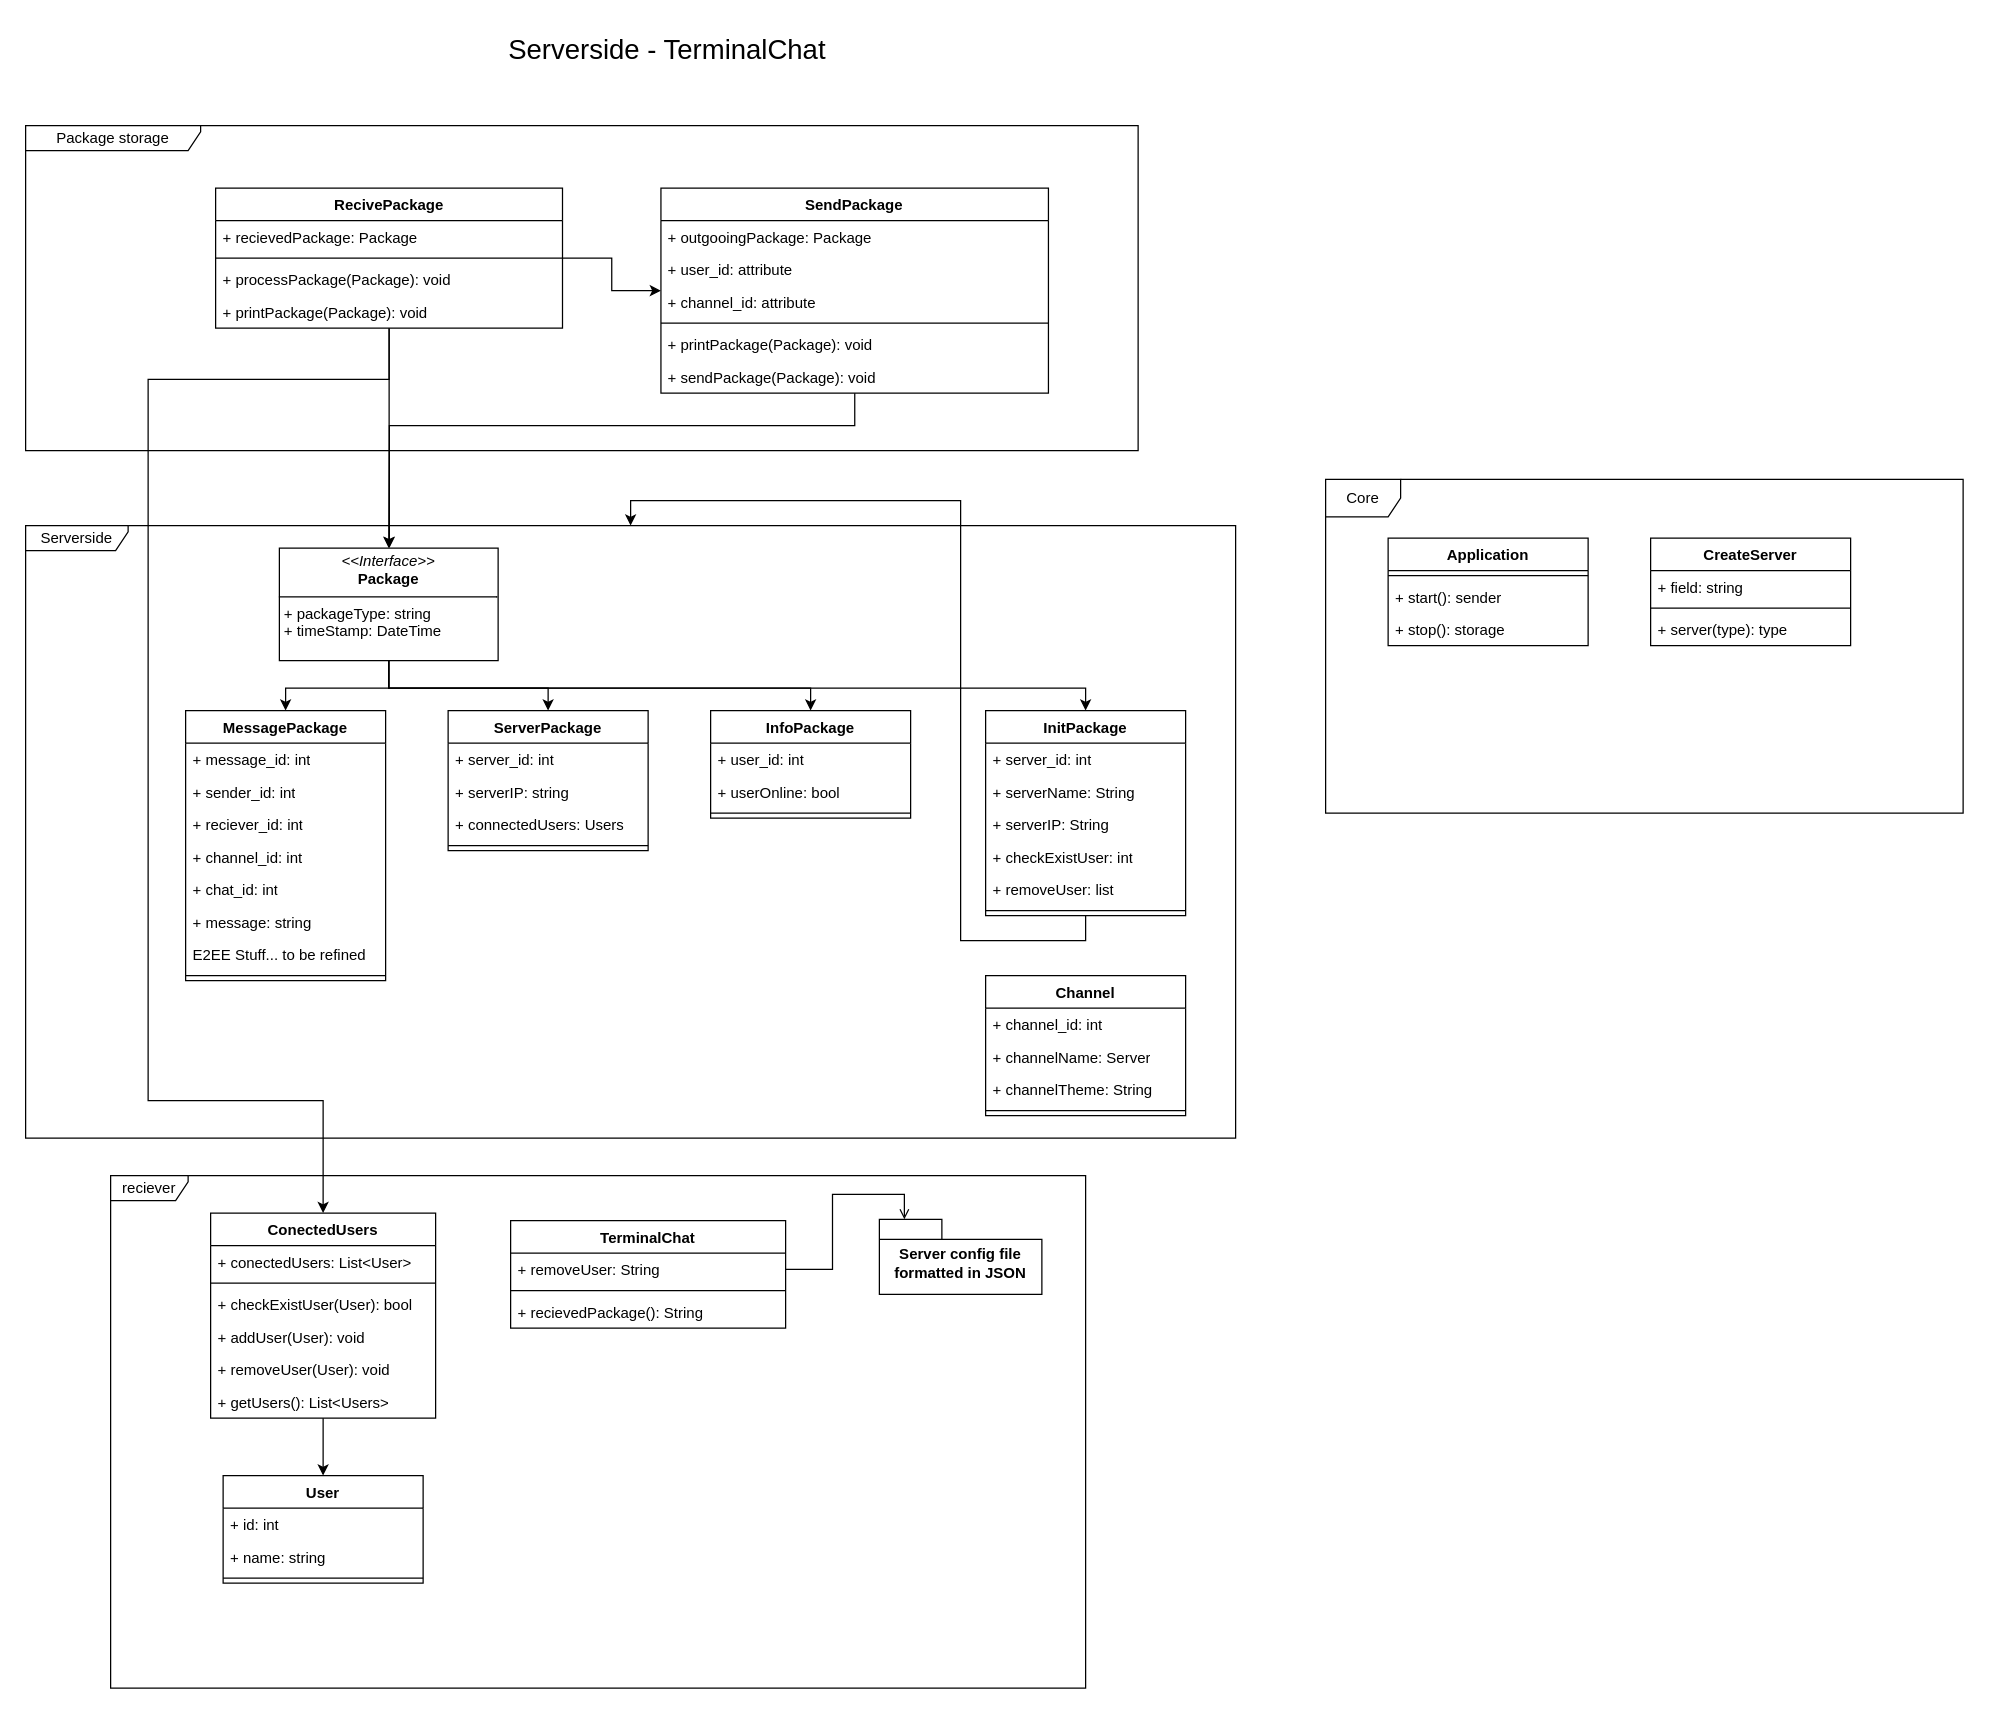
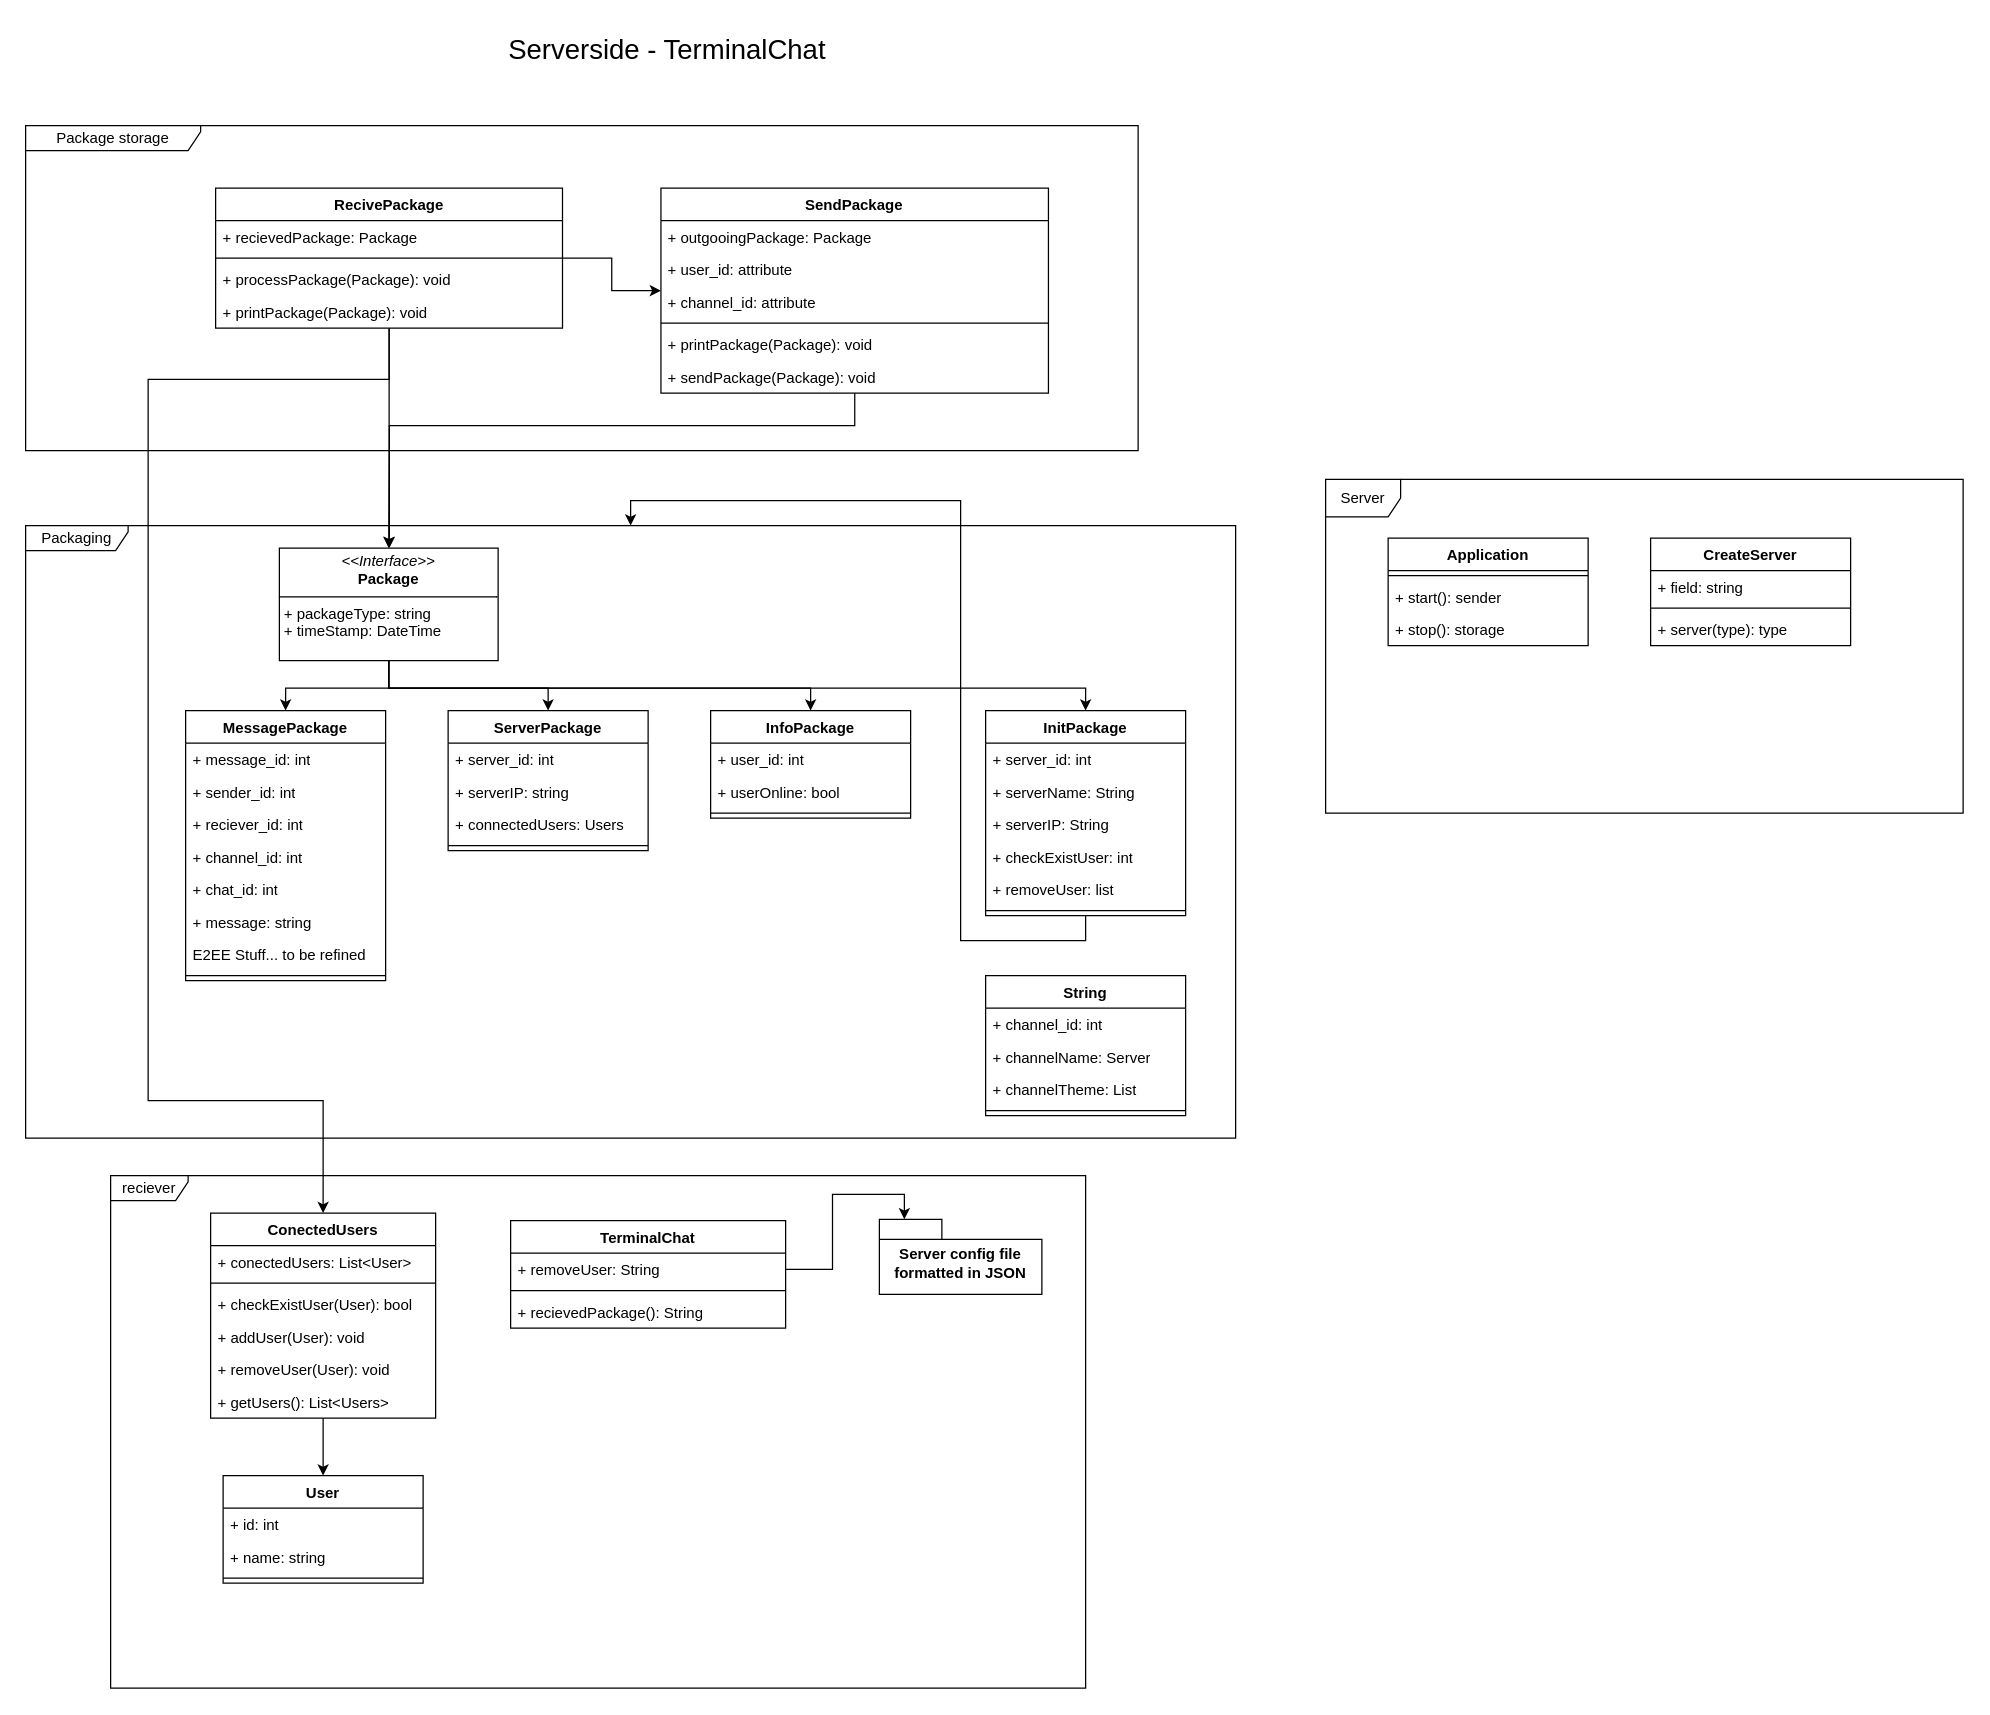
node "Core": label "Core" -> "Server"
node "Serverside": label "Serverside" -> "Packaging"
node "Channel": label "Channel" -> "String"
node "+ channelTheme: String": label "+ channelTheme: String" -> "+ channelTheme: List"
edge "+ removeUser: String" -> "Server config file formatted in JSON": arrowhead open -> classic
